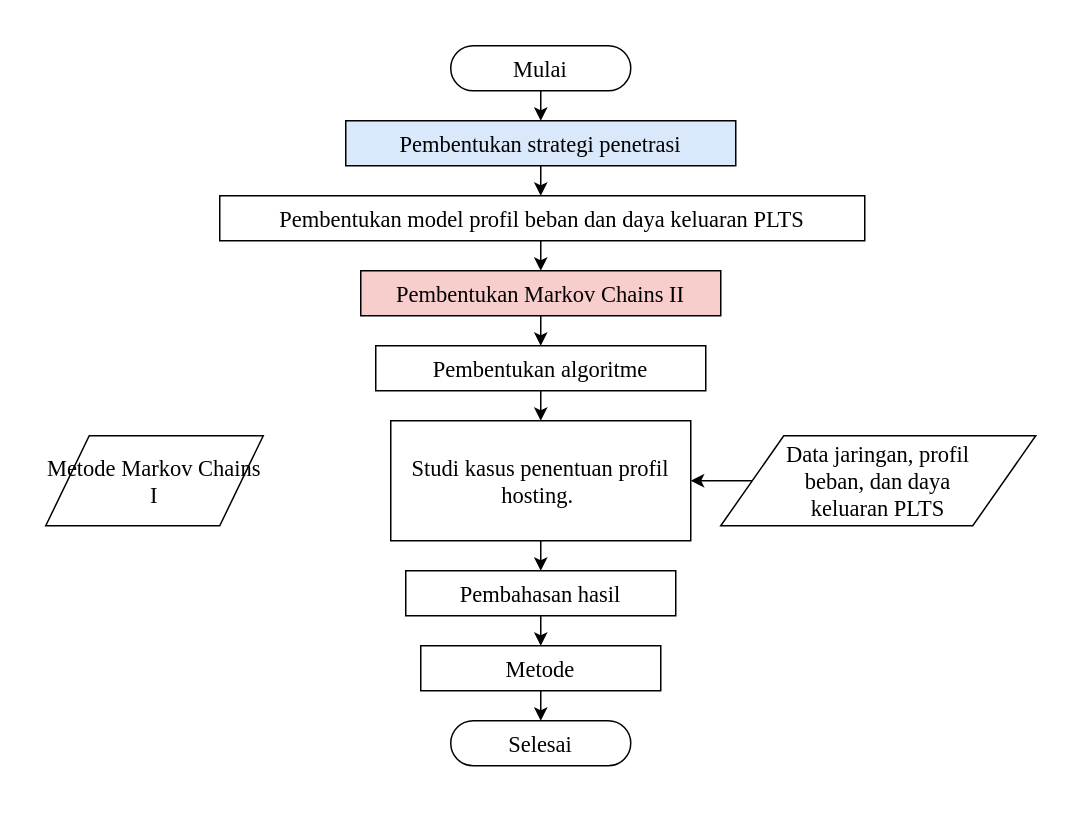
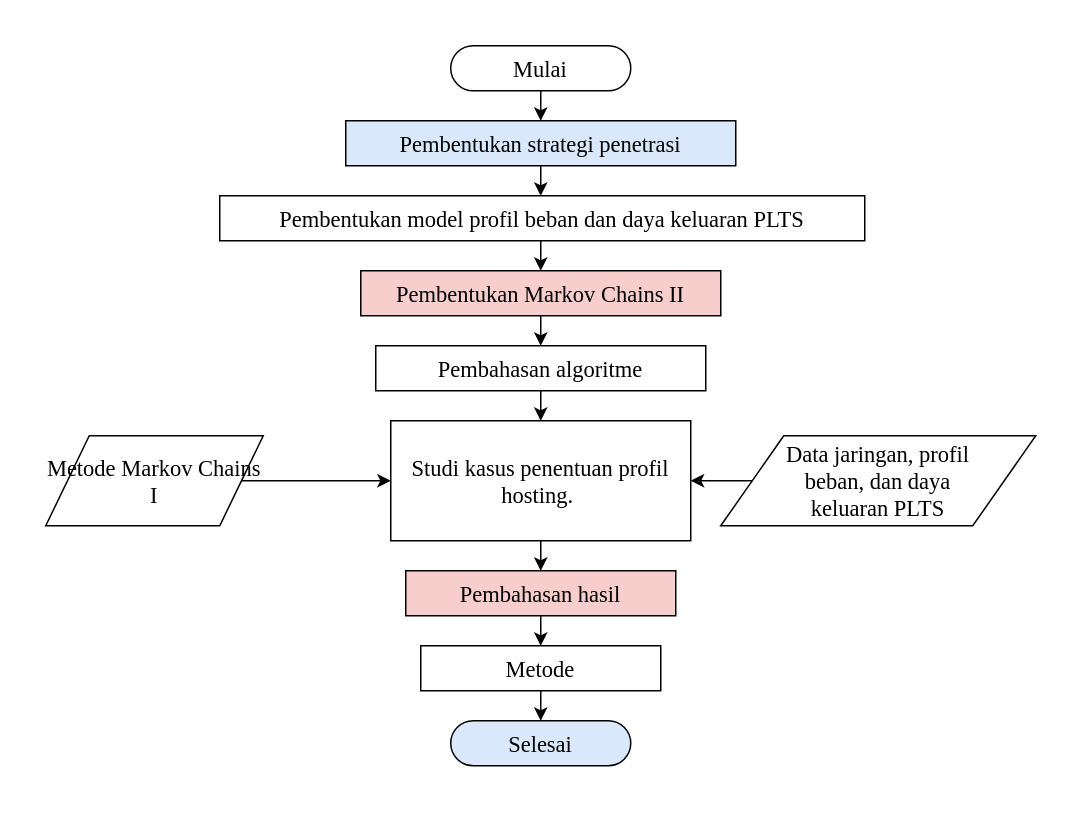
node "Pembentukan algoritme": label "Pembentukan algoritme" -> "Pembahasan algoritme"
edge "Metode Markov Chains I" -> "Studi kasus penentuan profil hosting.": added
node "Pembahasan hasil": fillcolor #ffffff -> #f8cecc
node "Selesai": fillcolor #ffffff -> #dae8fc
